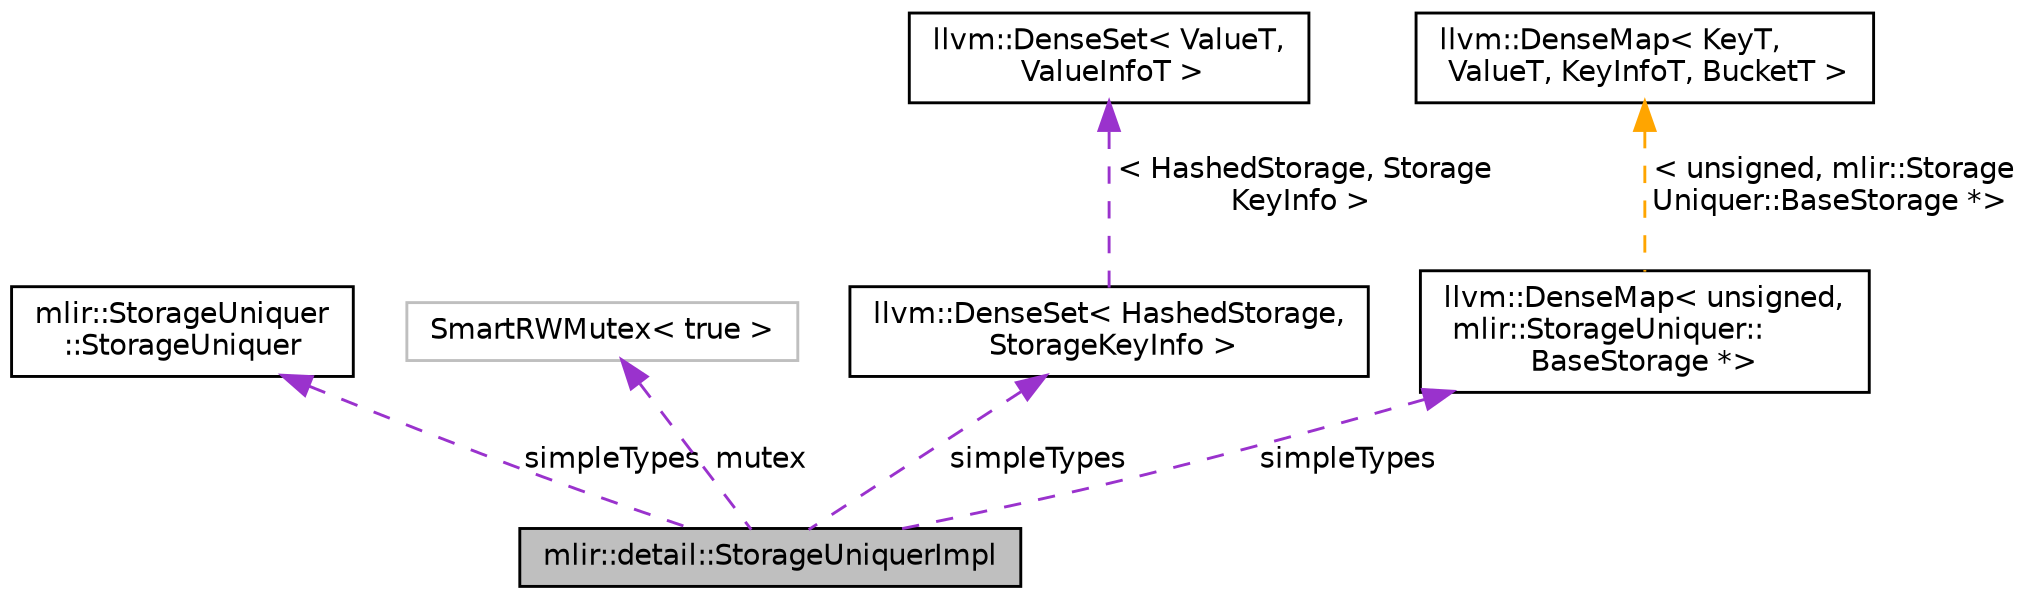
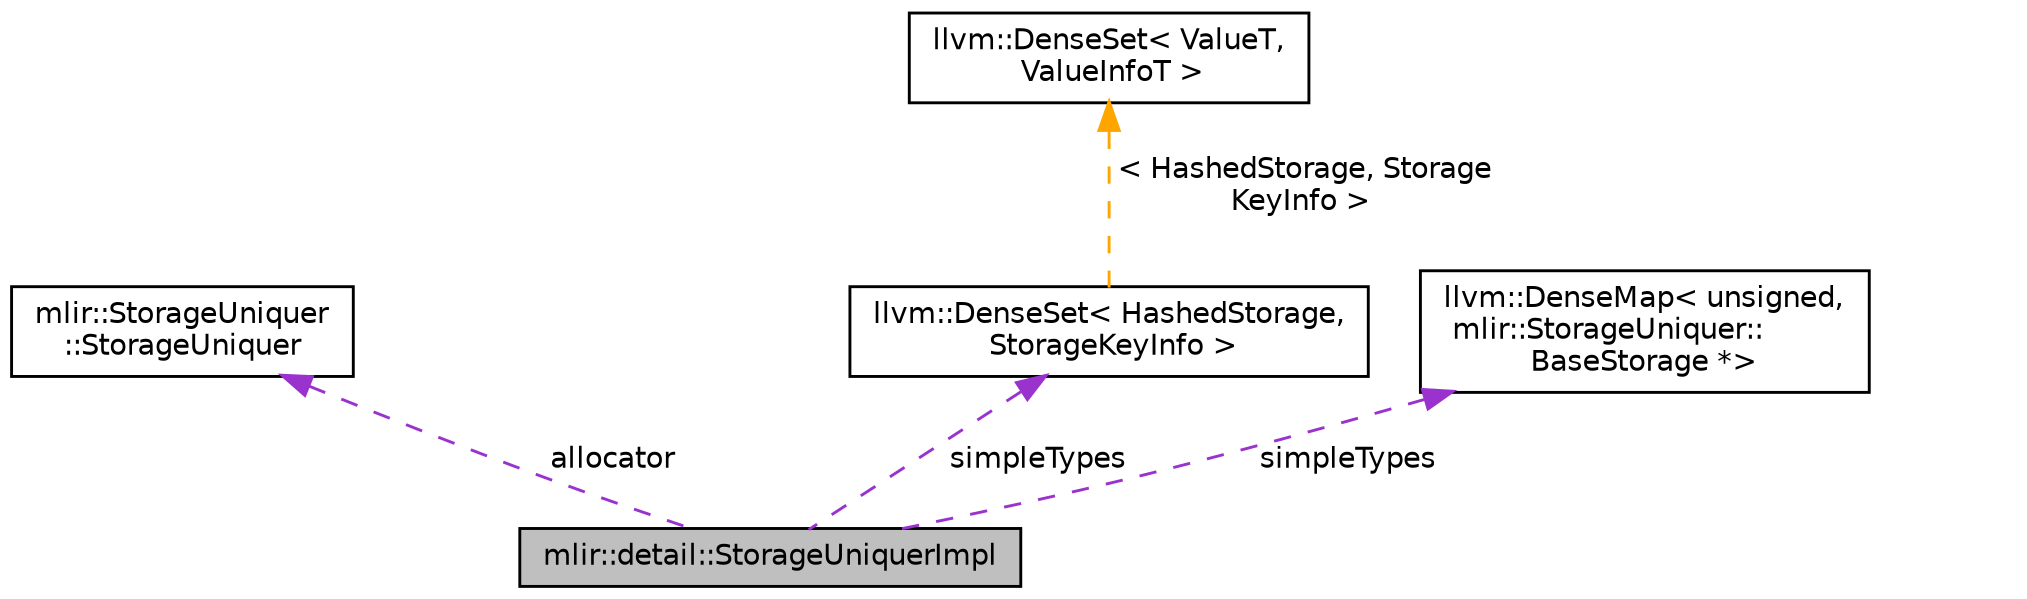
node "llvm::DenseMap< KeyT, ValueT, KeyInfoT, BucketT >": removed
edge "llvm::DenseSet< HashedStorage, StorageKeyInfo >" -> "llvm::DenseSet< ValueT, ValueInfoT >": color darkorchid3 -> orange
node "SmartRWMutex< true >": removed
edge "mlir::detail::StorageUniquerImpl" -> "mlir::StorageUniquer ::StorageUniquer": label " simpleTypes" -> " allocator"
